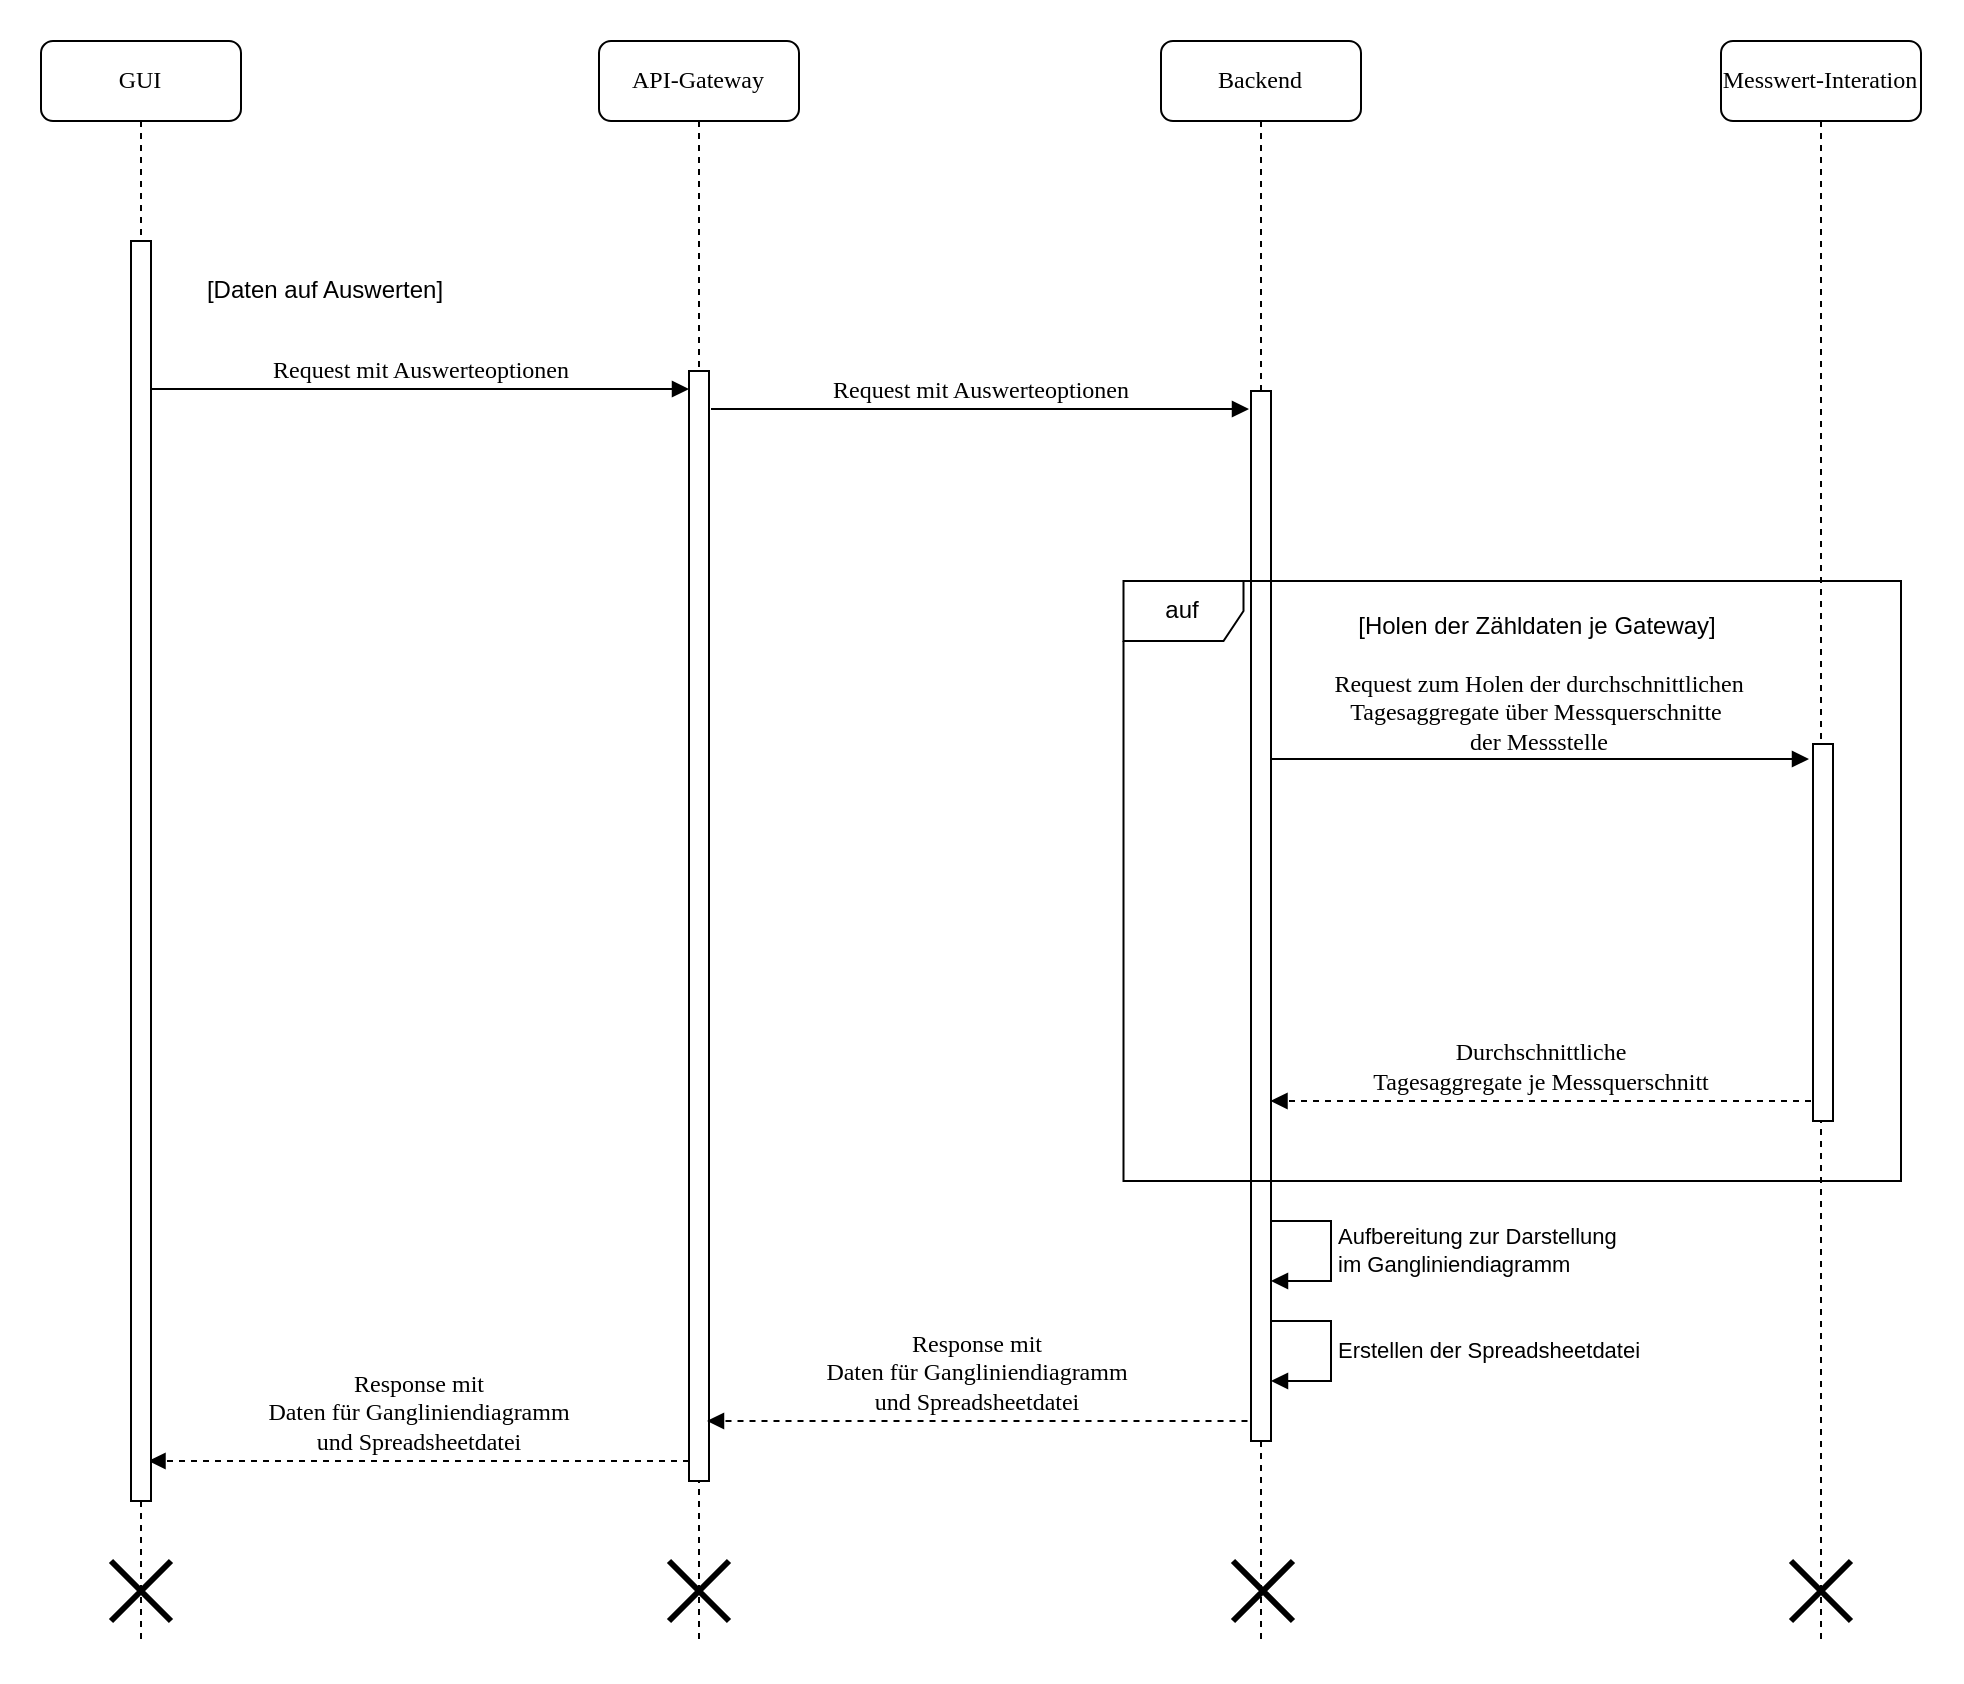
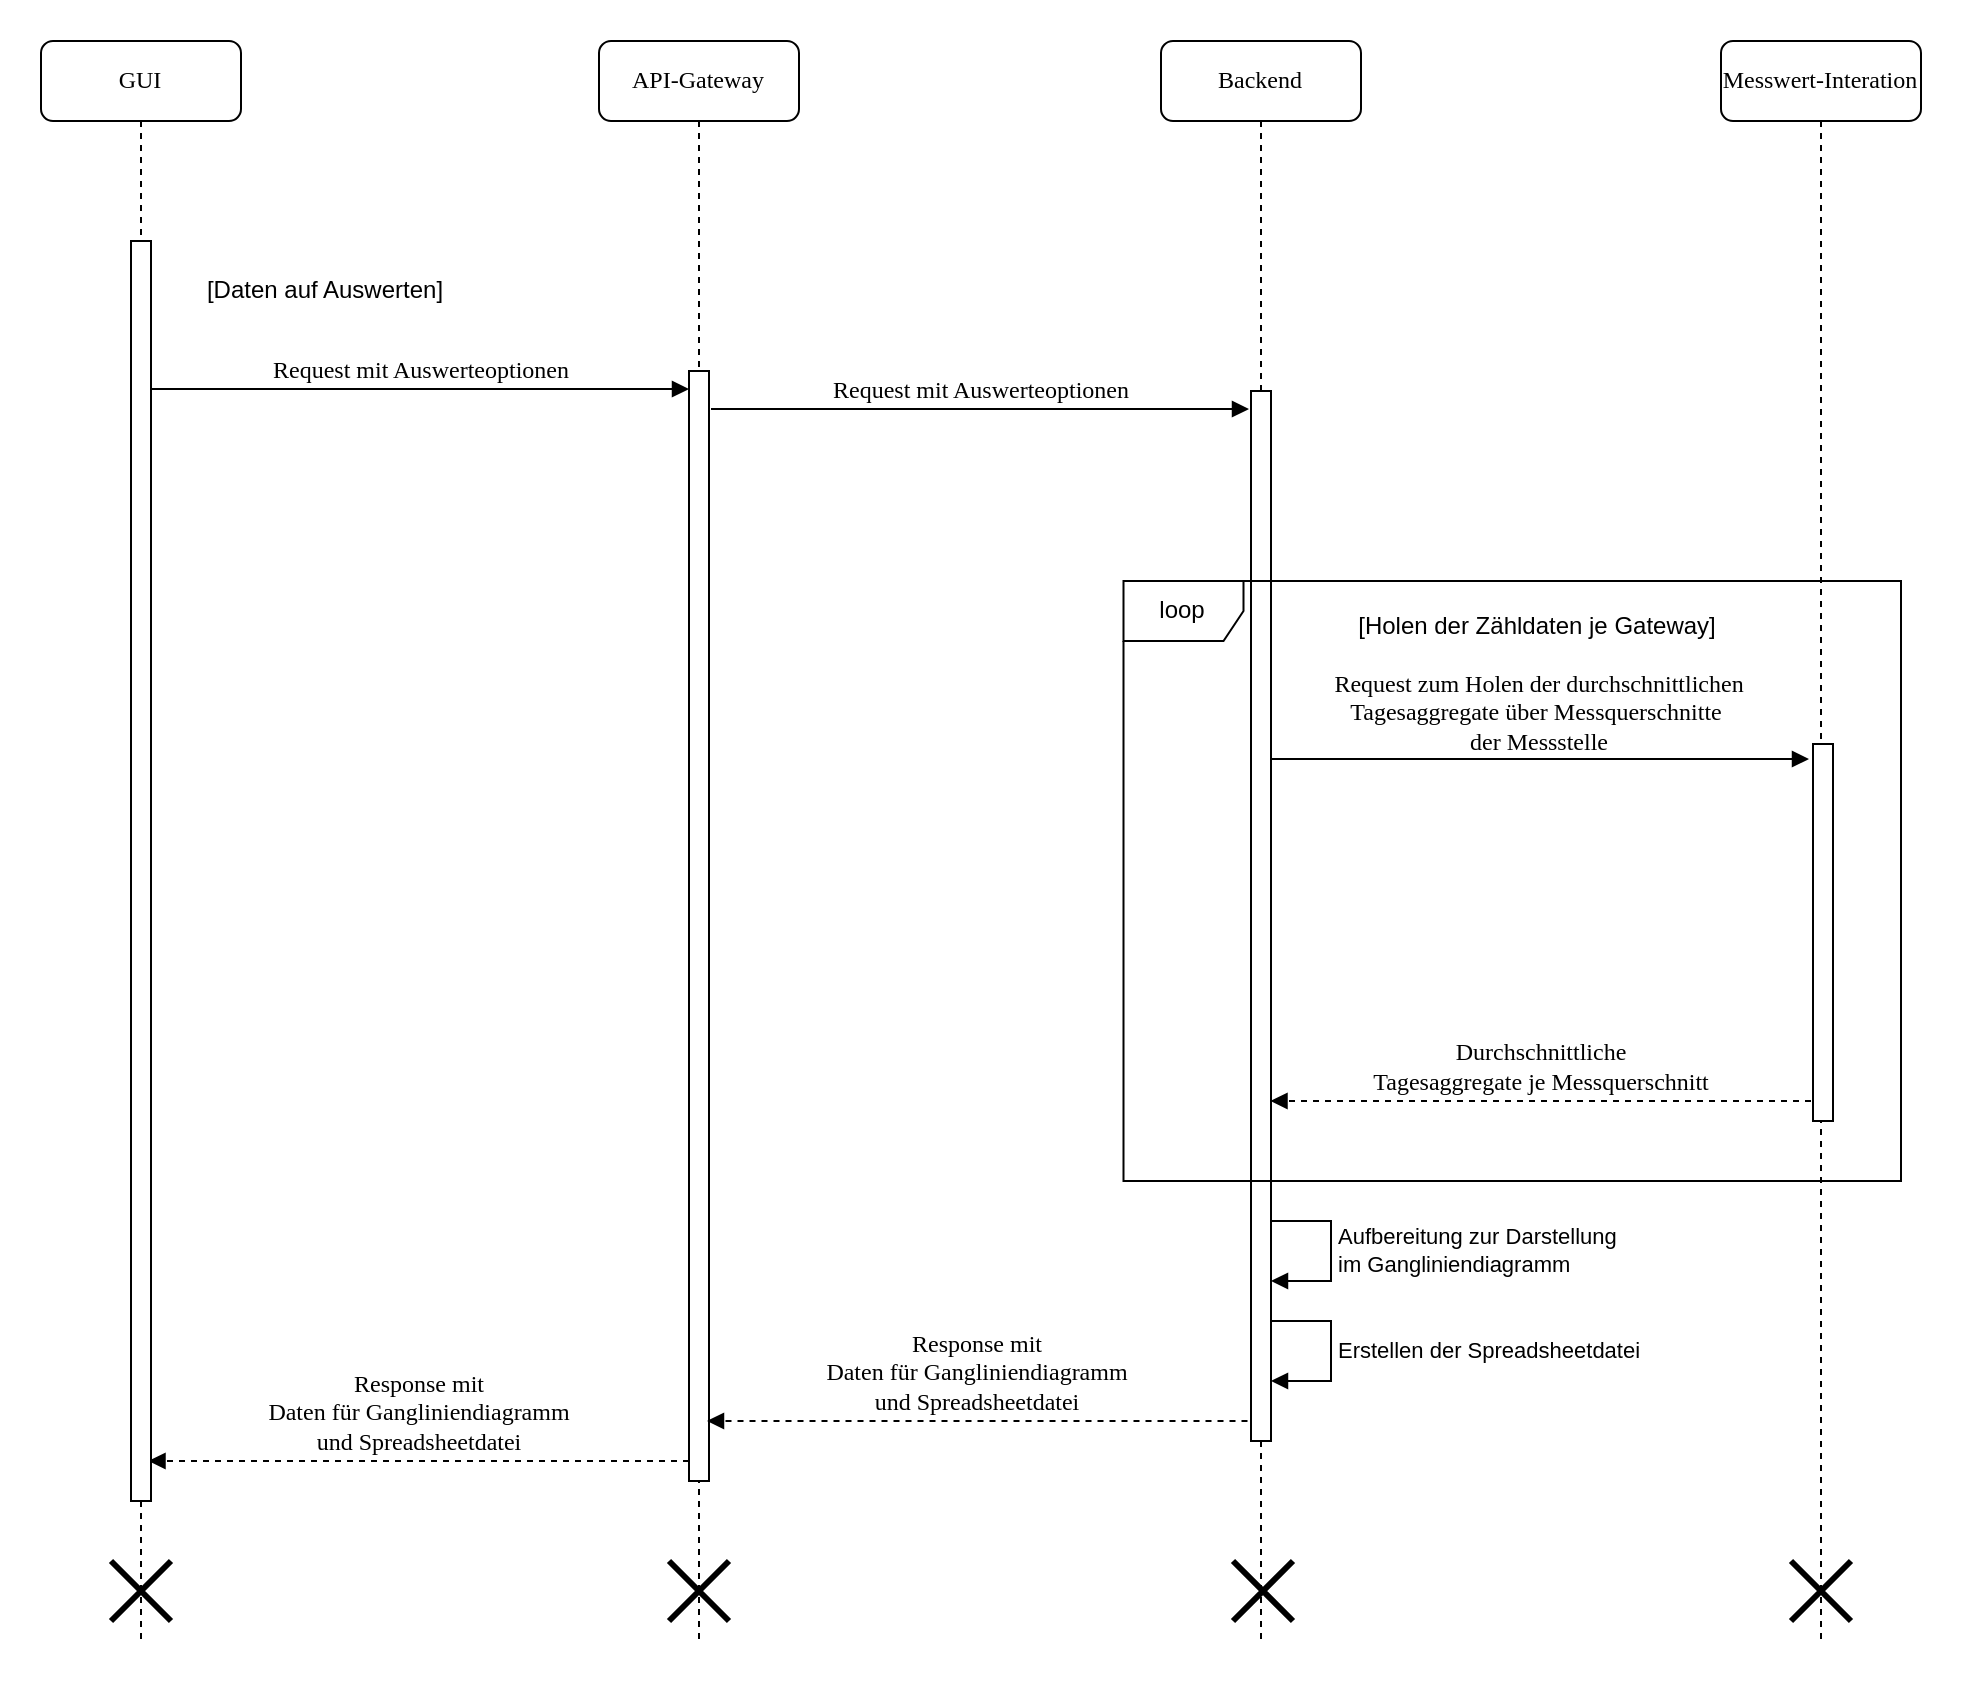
node "auf": label "auf" -> "loop"
